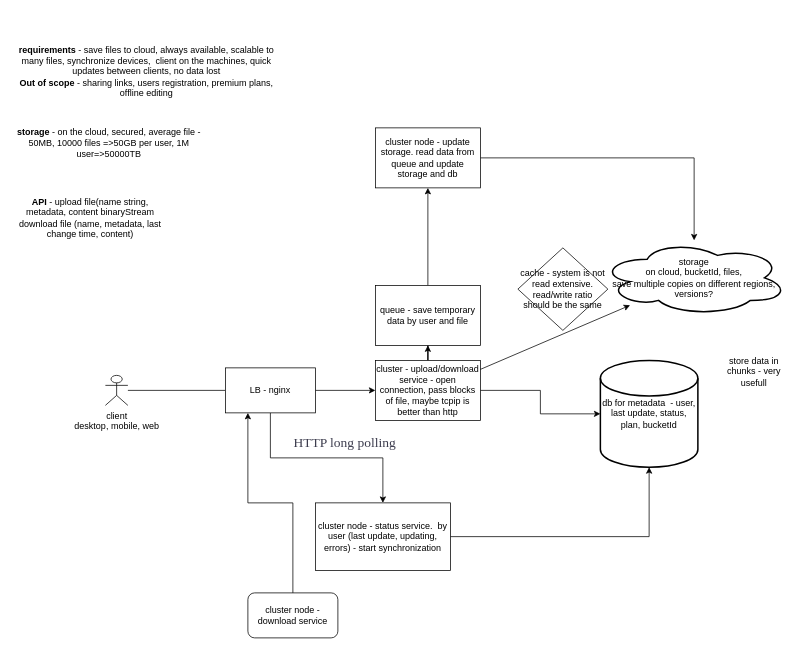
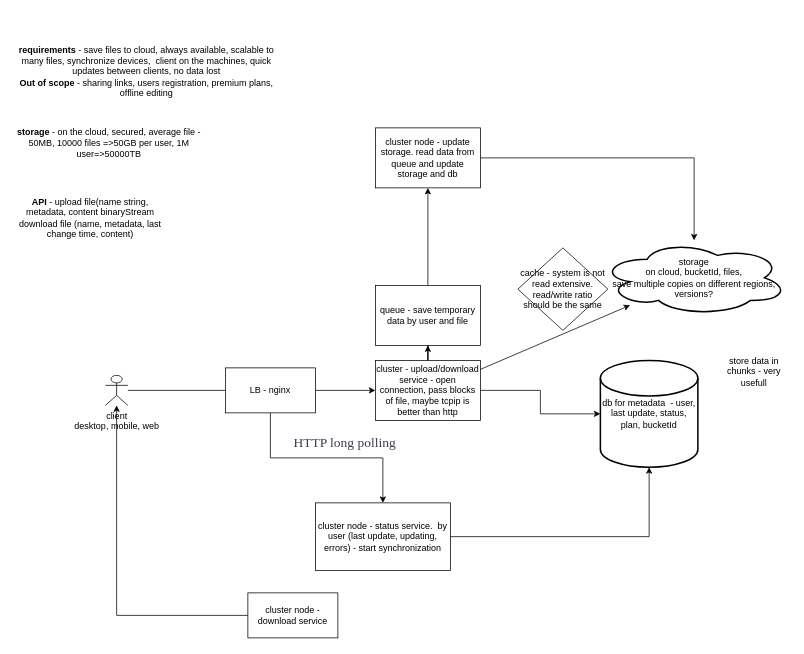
edge "cluster node - download service" -> "LB - nginx": now "cluster node - download service" -> "client desktop, mobile, web"
node "cluster node - download service": shape rounded rectangle -> rectangle
